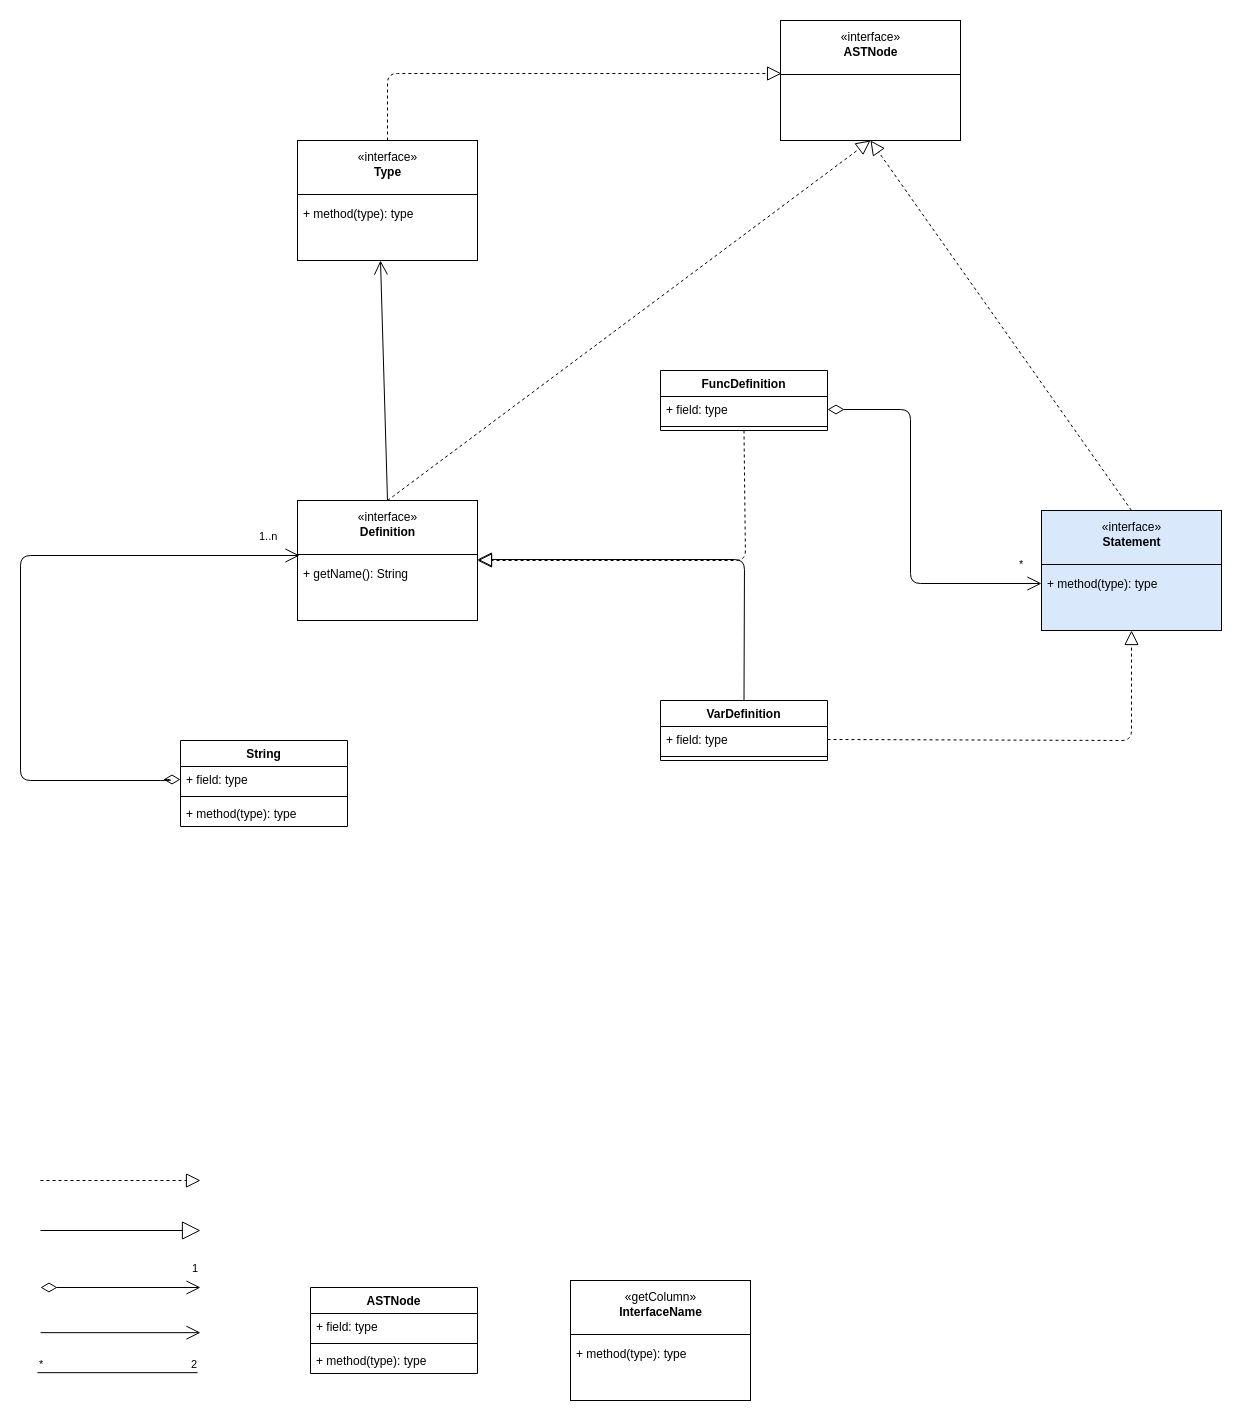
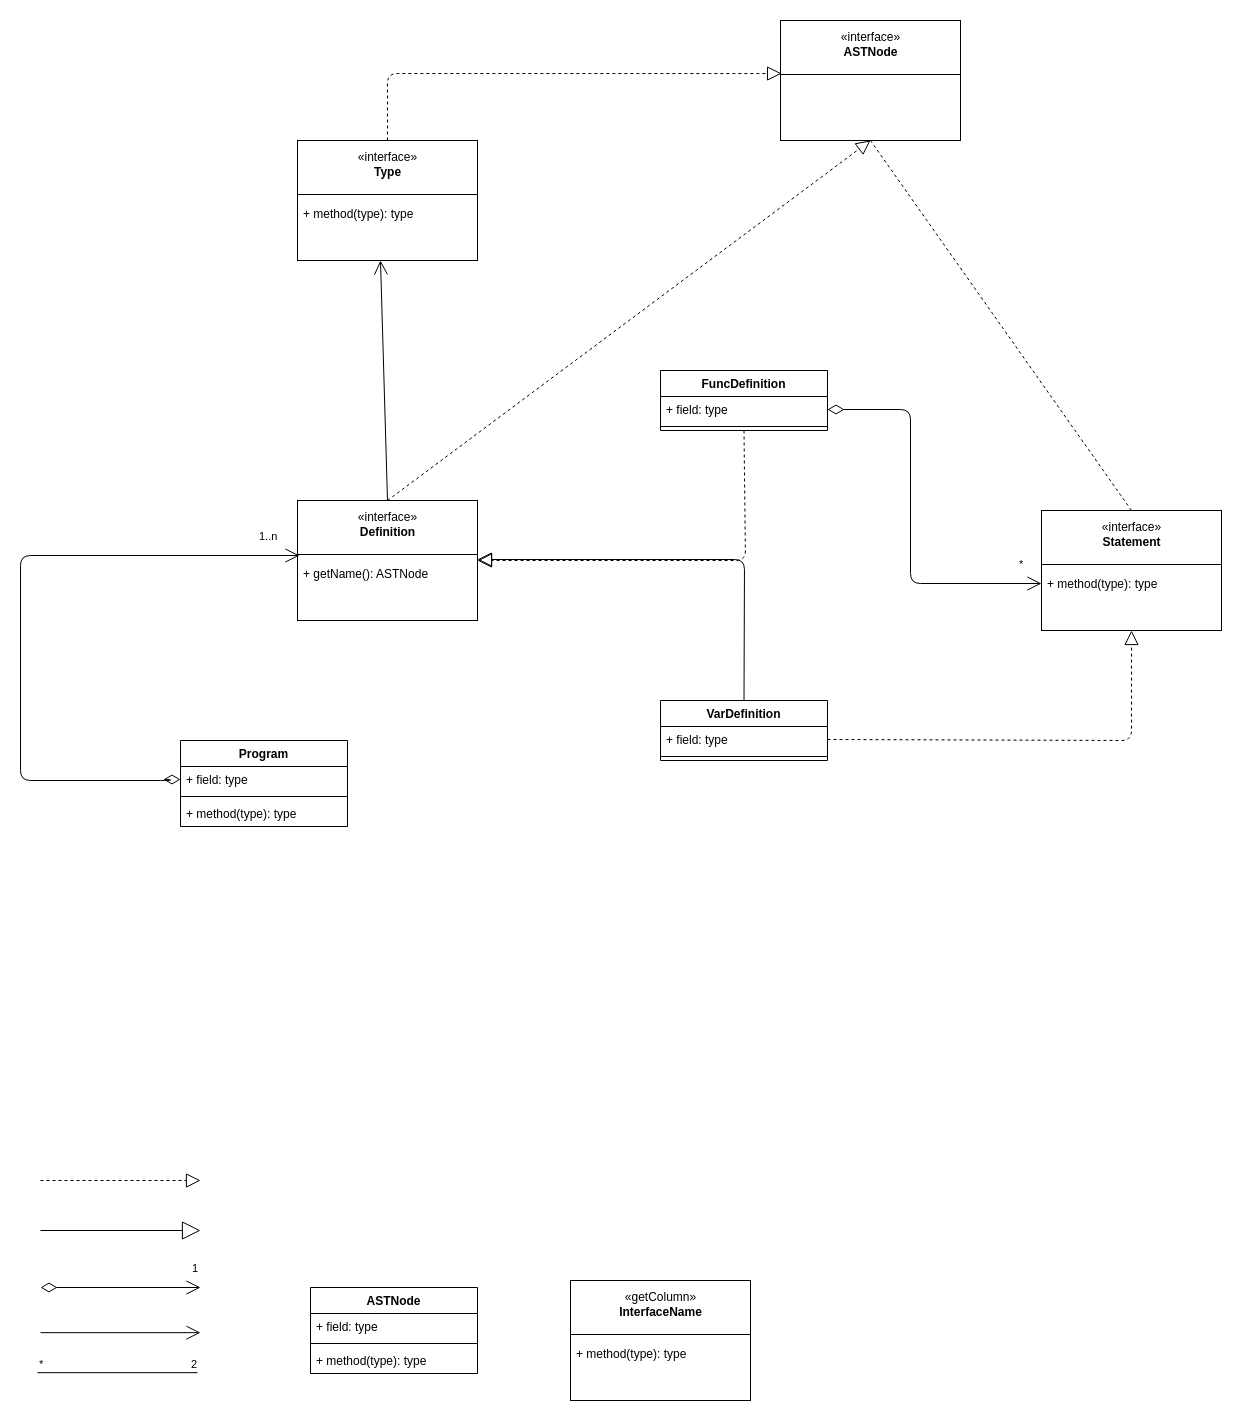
edge "«interface» Statement" -> "«interface» ASTNode": arrowhead block -> none
node "«interface» Statement": fillcolor #dae8fc -> #ffffff
node "+ getName(): String": label "+ getName(): String" -> "+ getName(): ASTNode"
node "String": label "String" -> "Program"
